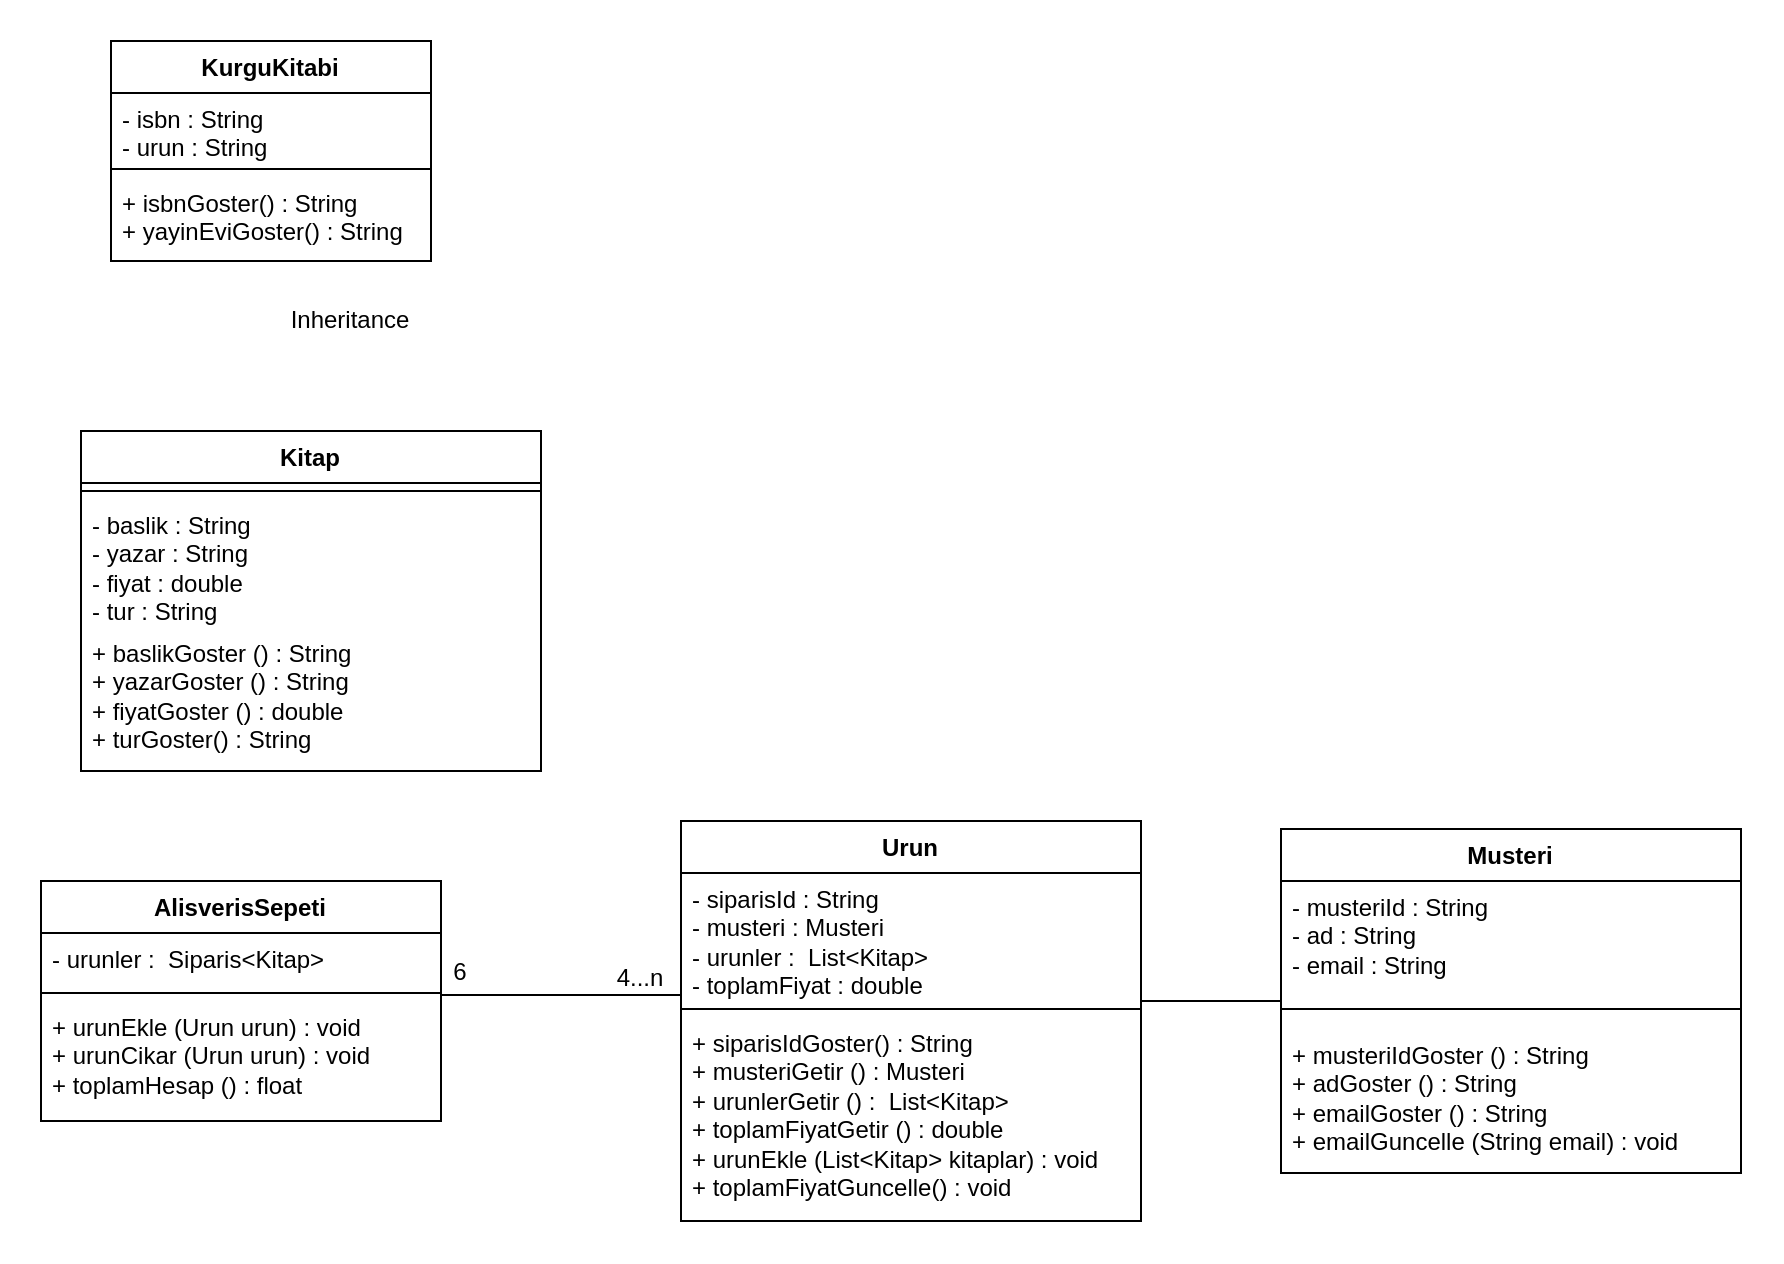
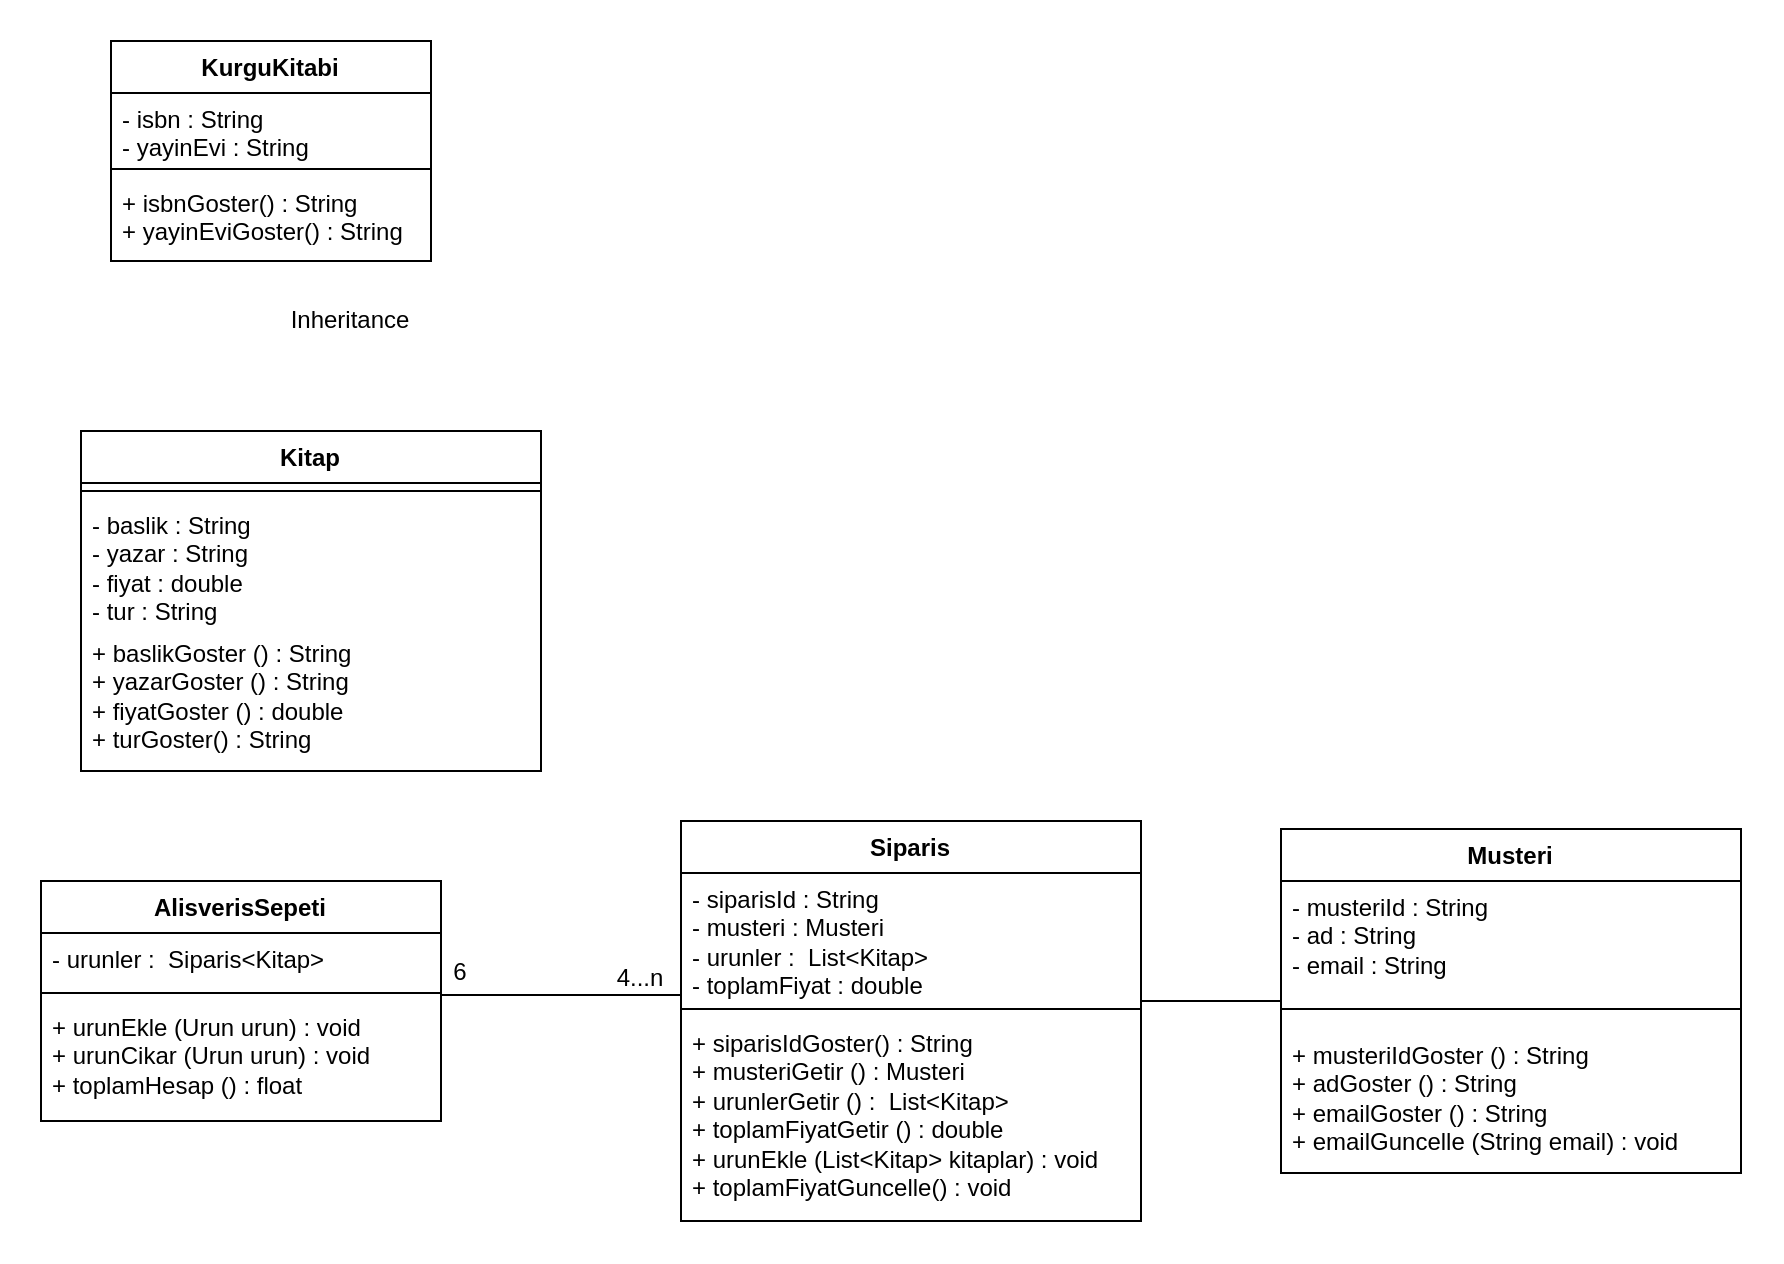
node "- isbn : String - urun : String": label "- isbn : String - urun : String" -> "- isbn : String - yayinEvi : String"
node "Urun": label "Urun" -> "Siparis"
